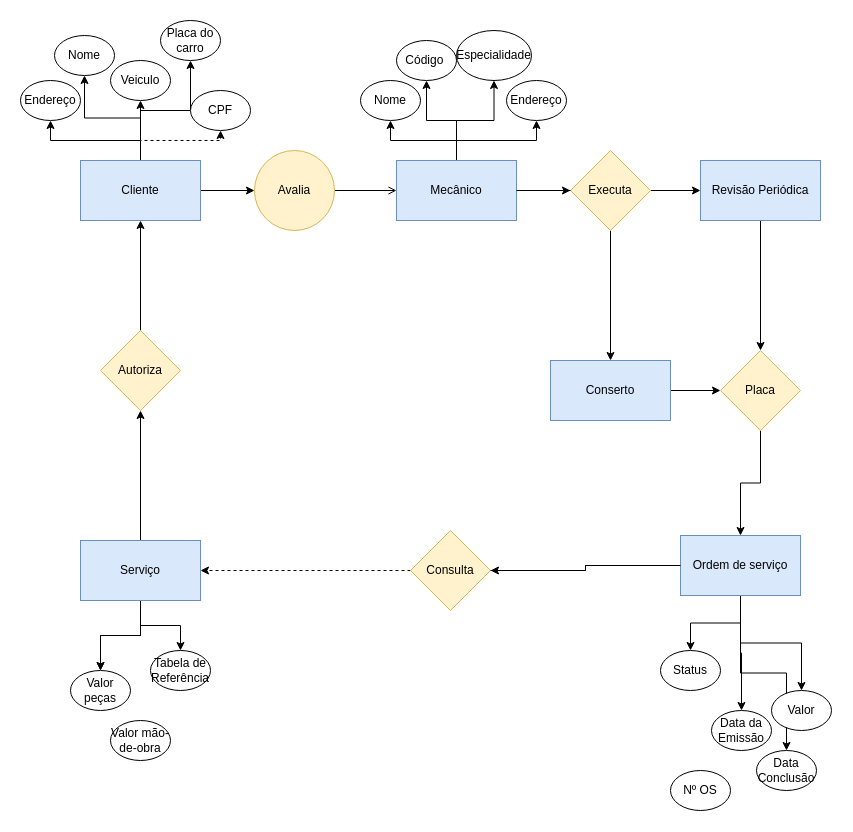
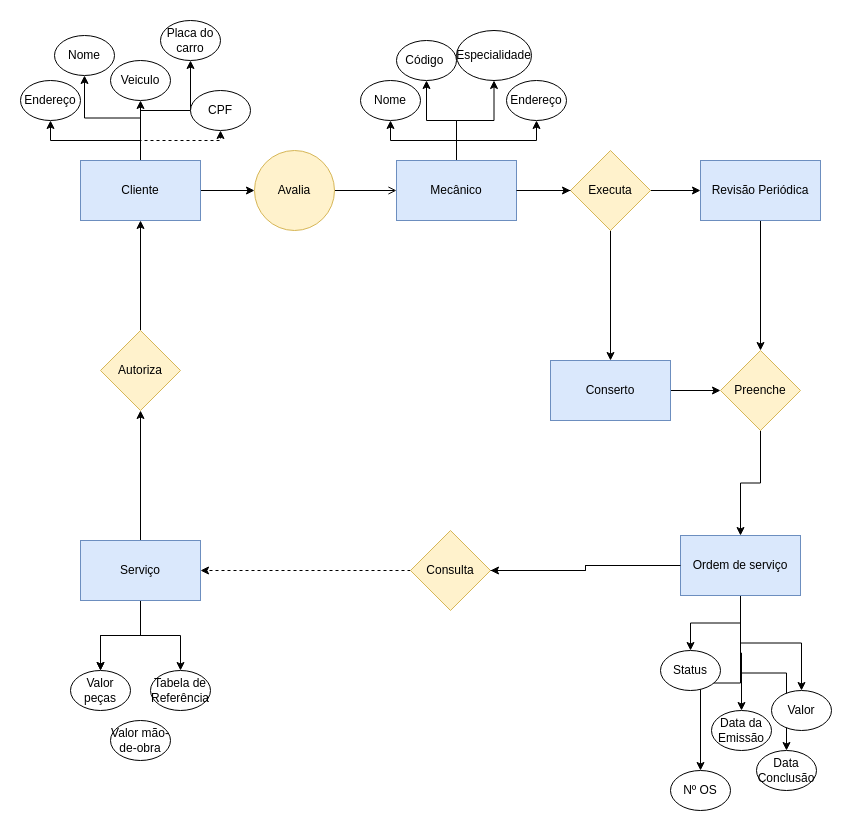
node "Placa": label "Placa" -> "Preenche"
node "Tabela de Referência": moved (181, 671) -> (181, 691)
edge "Ordem de serviço" -> "Nº OS": added
